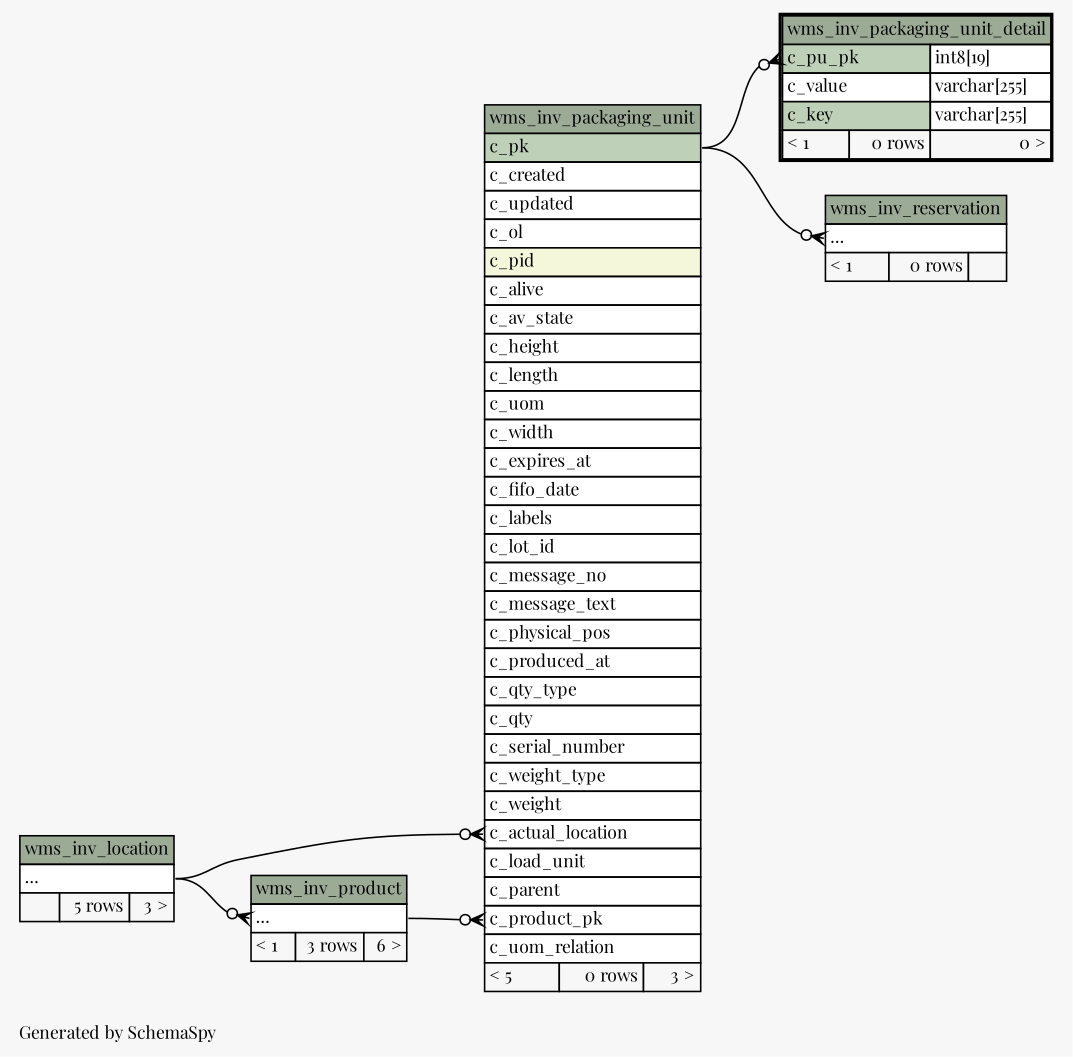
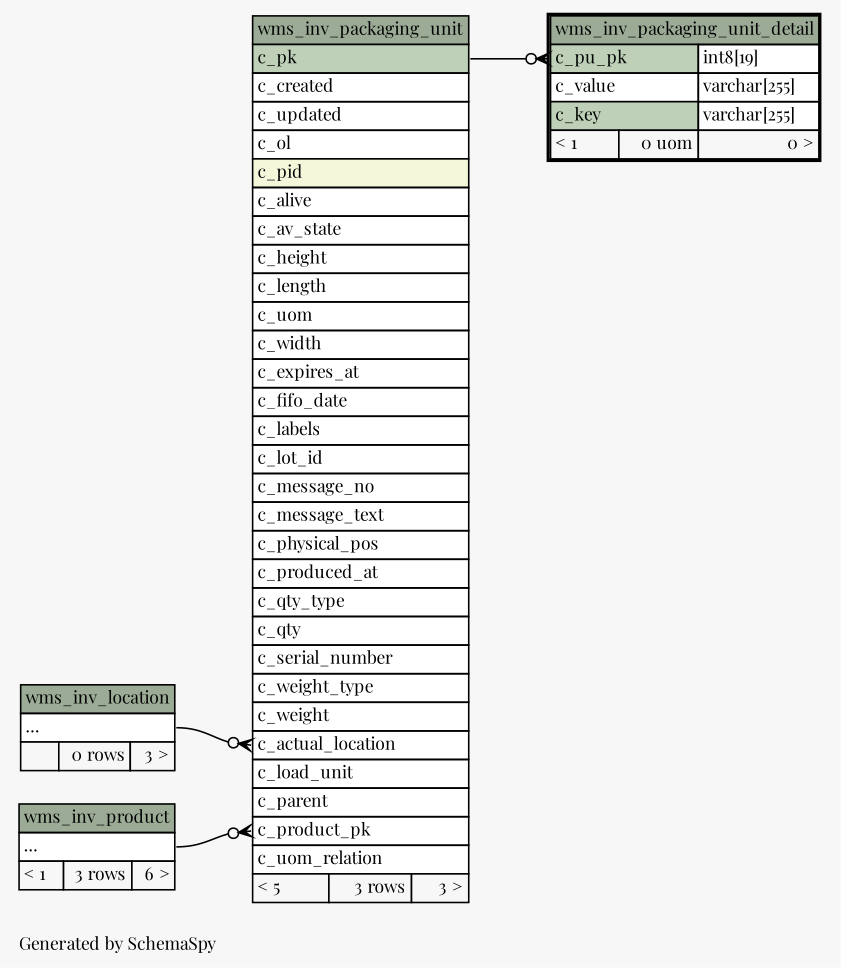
node "wms_inv_packaging_unit_detail": text "0 rows" -> "0 uom"
node "wms_inv_reservation": removed
edge "wms_inv_location" -> "wms_inv_product": removed
node "wms_inv_location": text "5 rows" -> "0 rows"
node "wms_inv_packaging_unit": text "0 rows" -> "3 rows"
